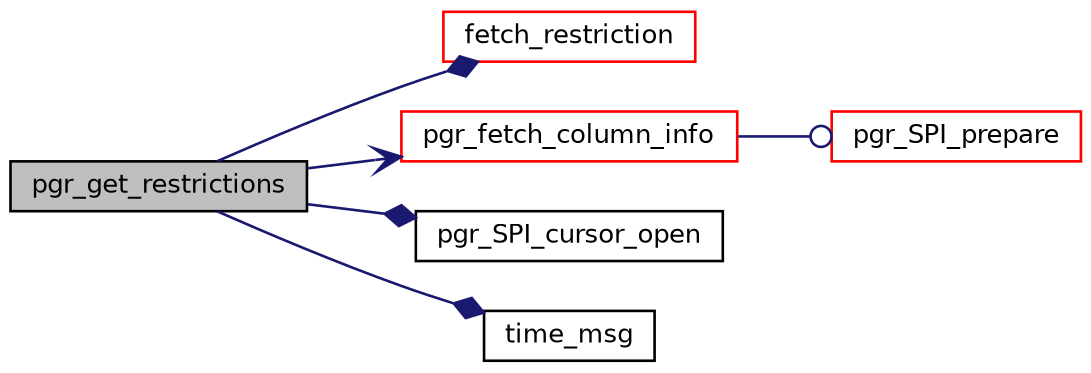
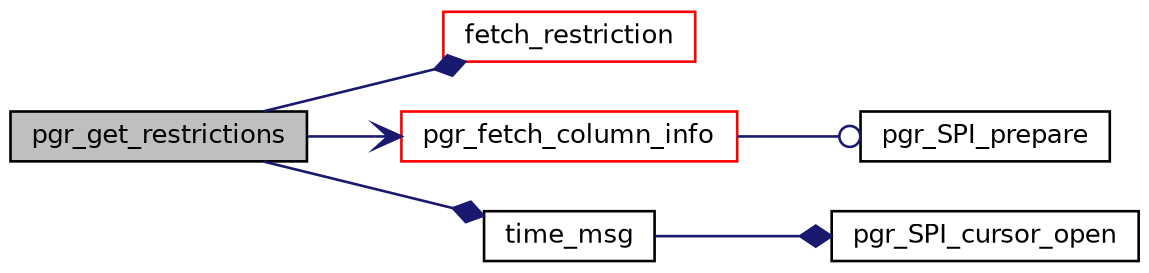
node "pgr_SPI_prepare": color red -> black
edge "pgr_get_restrictions" -> "pgr_SPI_cursor_open": now "time_msg" -> "pgr_SPI_cursor_open"
